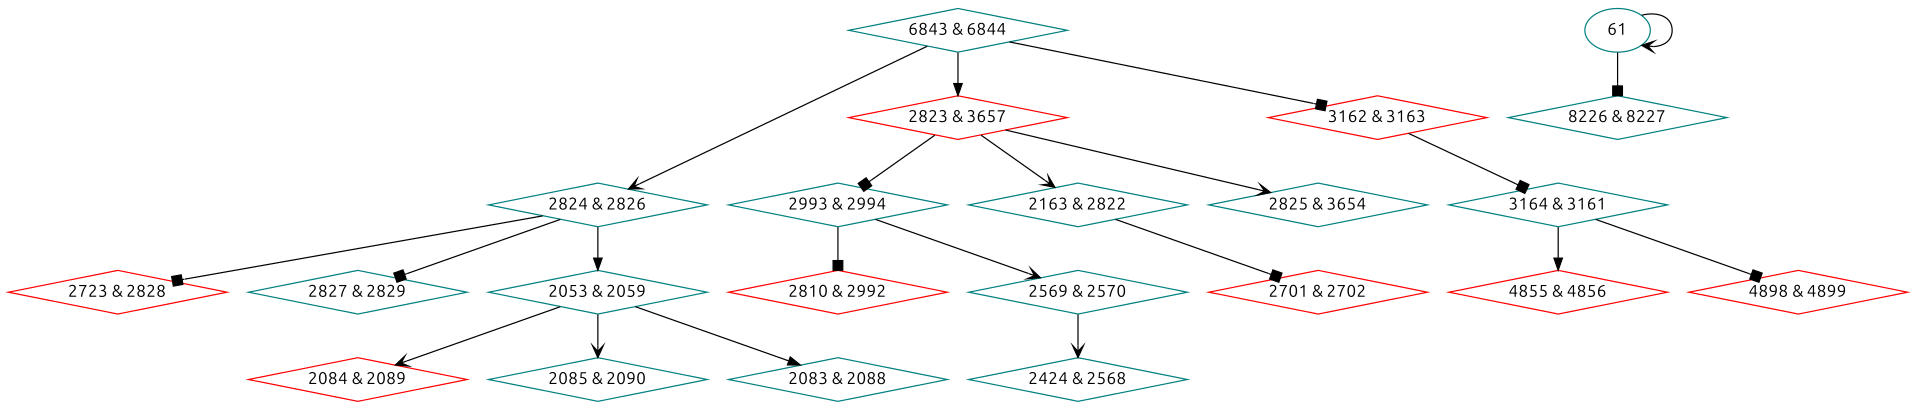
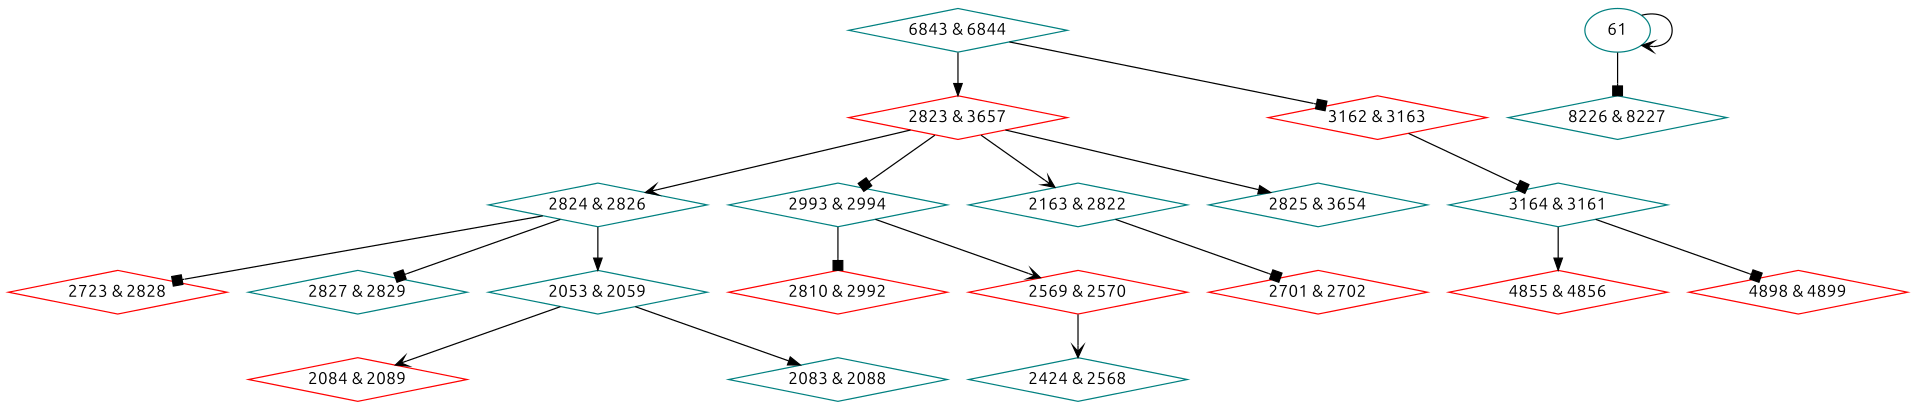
edge "6843 & 6844" -> "2824 & 2826": now "2823 & 3657" -> "2824 & 2826"
edge "2823 & 3657" -> "2825 & 3654": arrowhead vee -> normal
node "2569 & 2570": color teal -> red
node "2085 & 2090": removed
